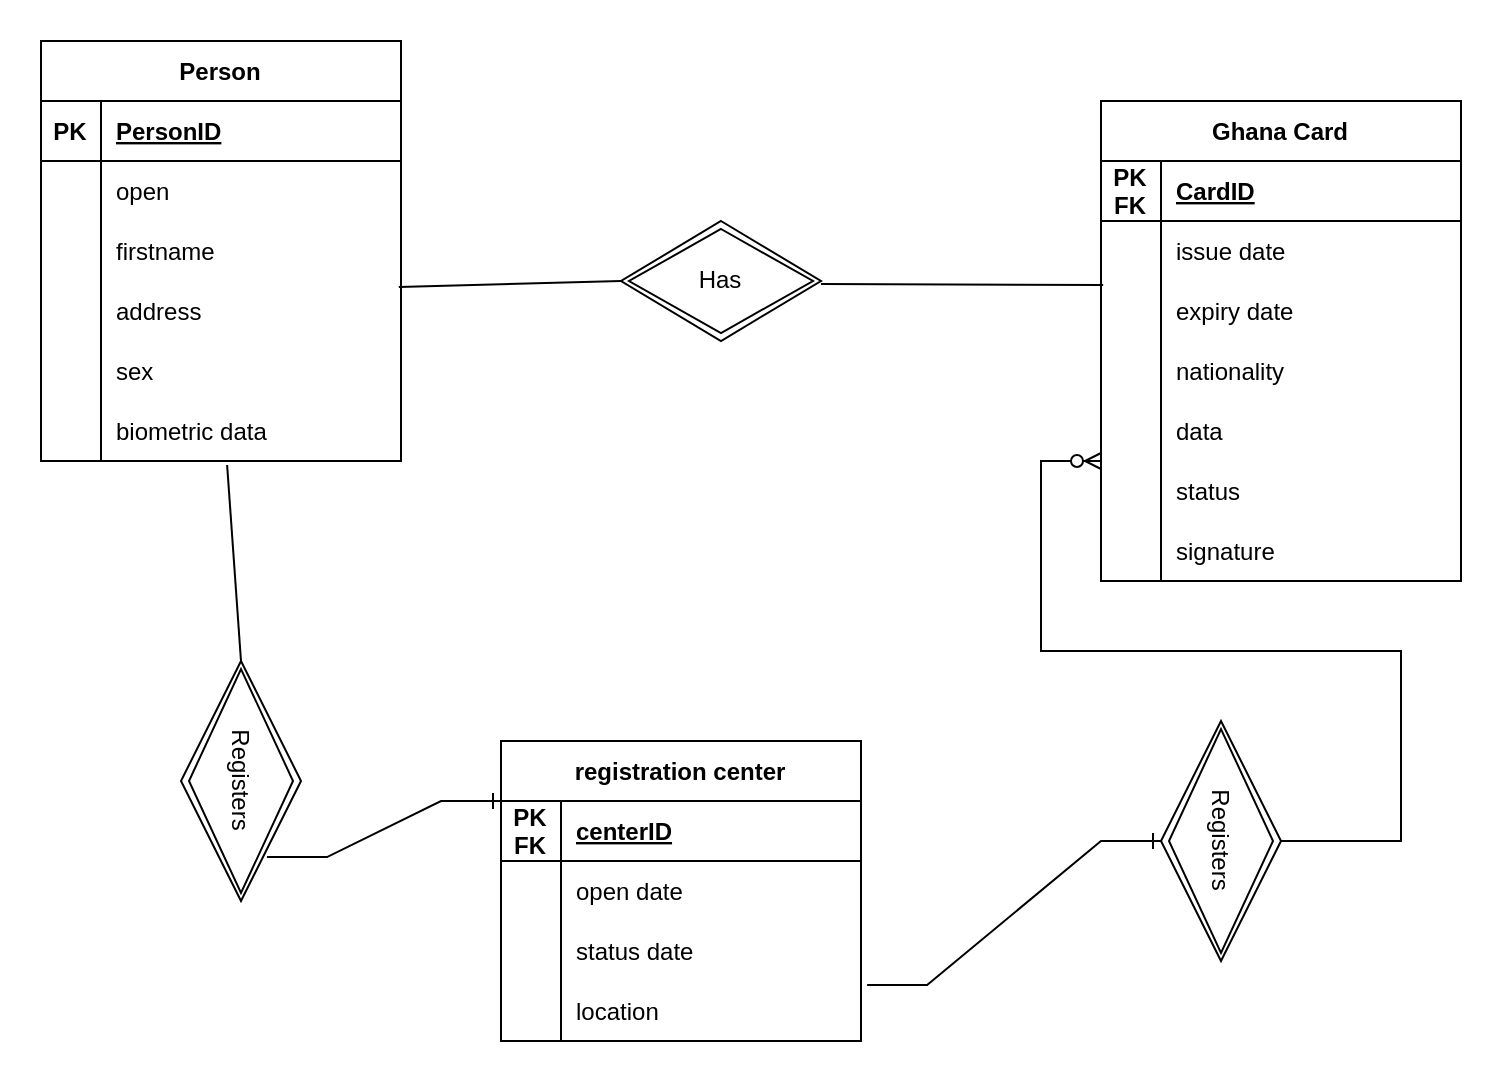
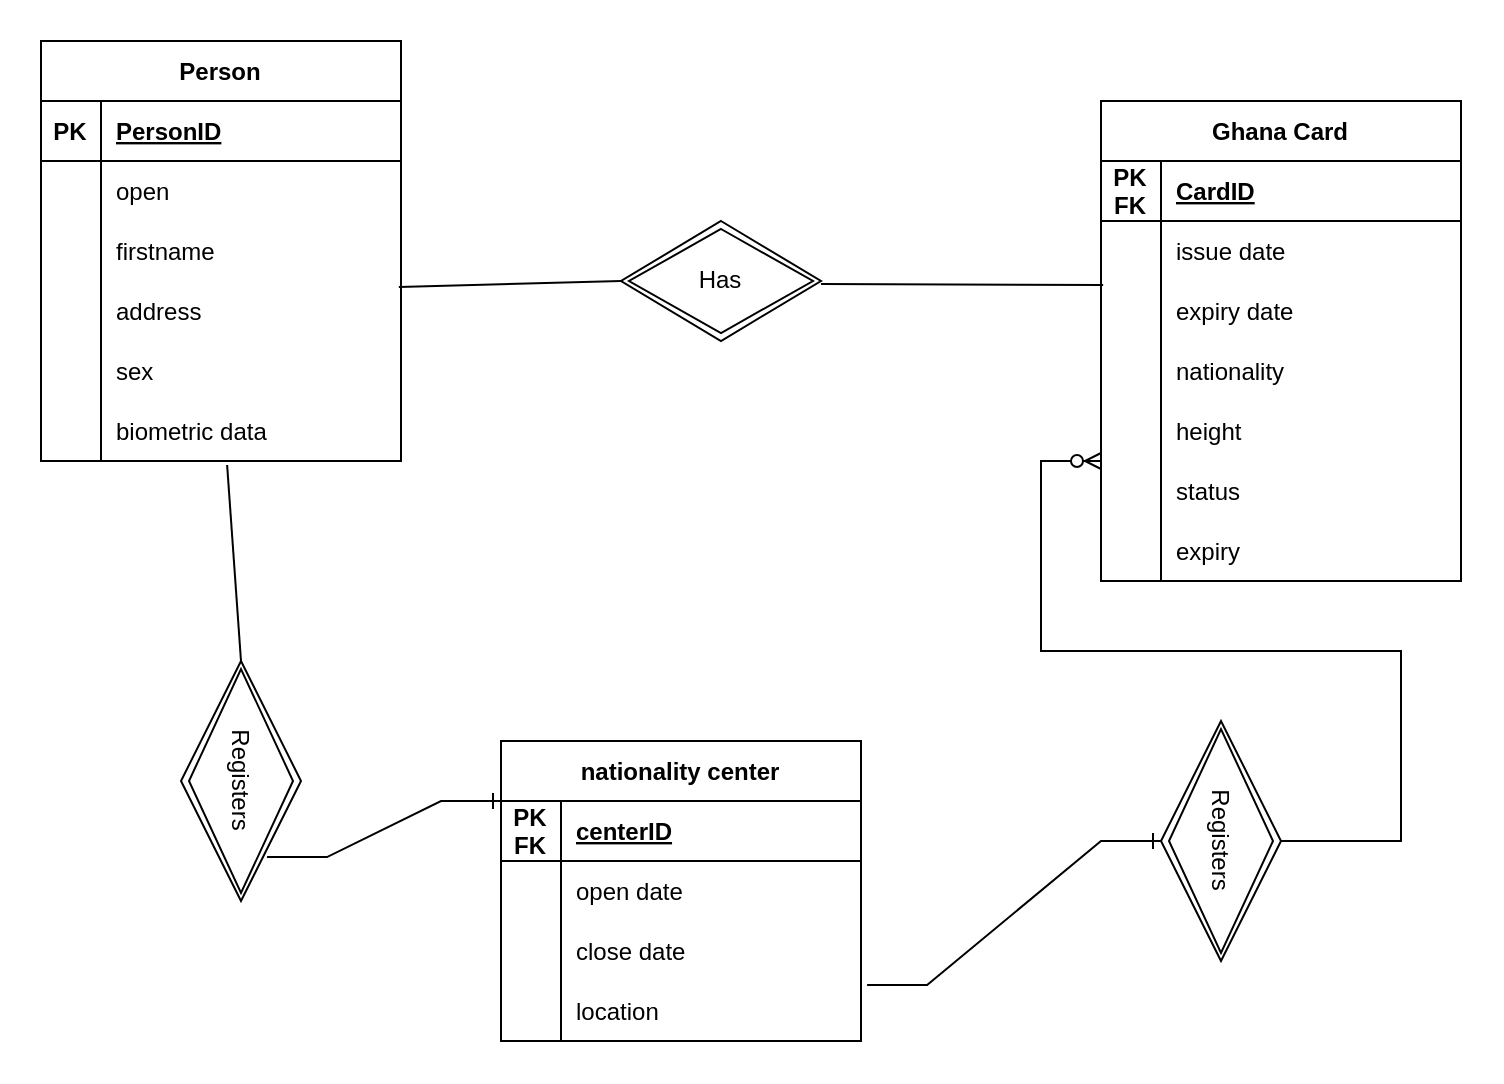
node "data": label "data" -> "height"
node "signature": label "signature" -> "expiry"
node "registration center": label "registration center" -> "nationality center"
node "status date": label "status date" -> "close date"
